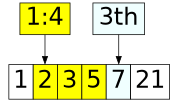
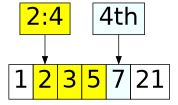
node "1:4": label "1:4" -> "2:4"
node "3th": label "3th" -> "4th"
